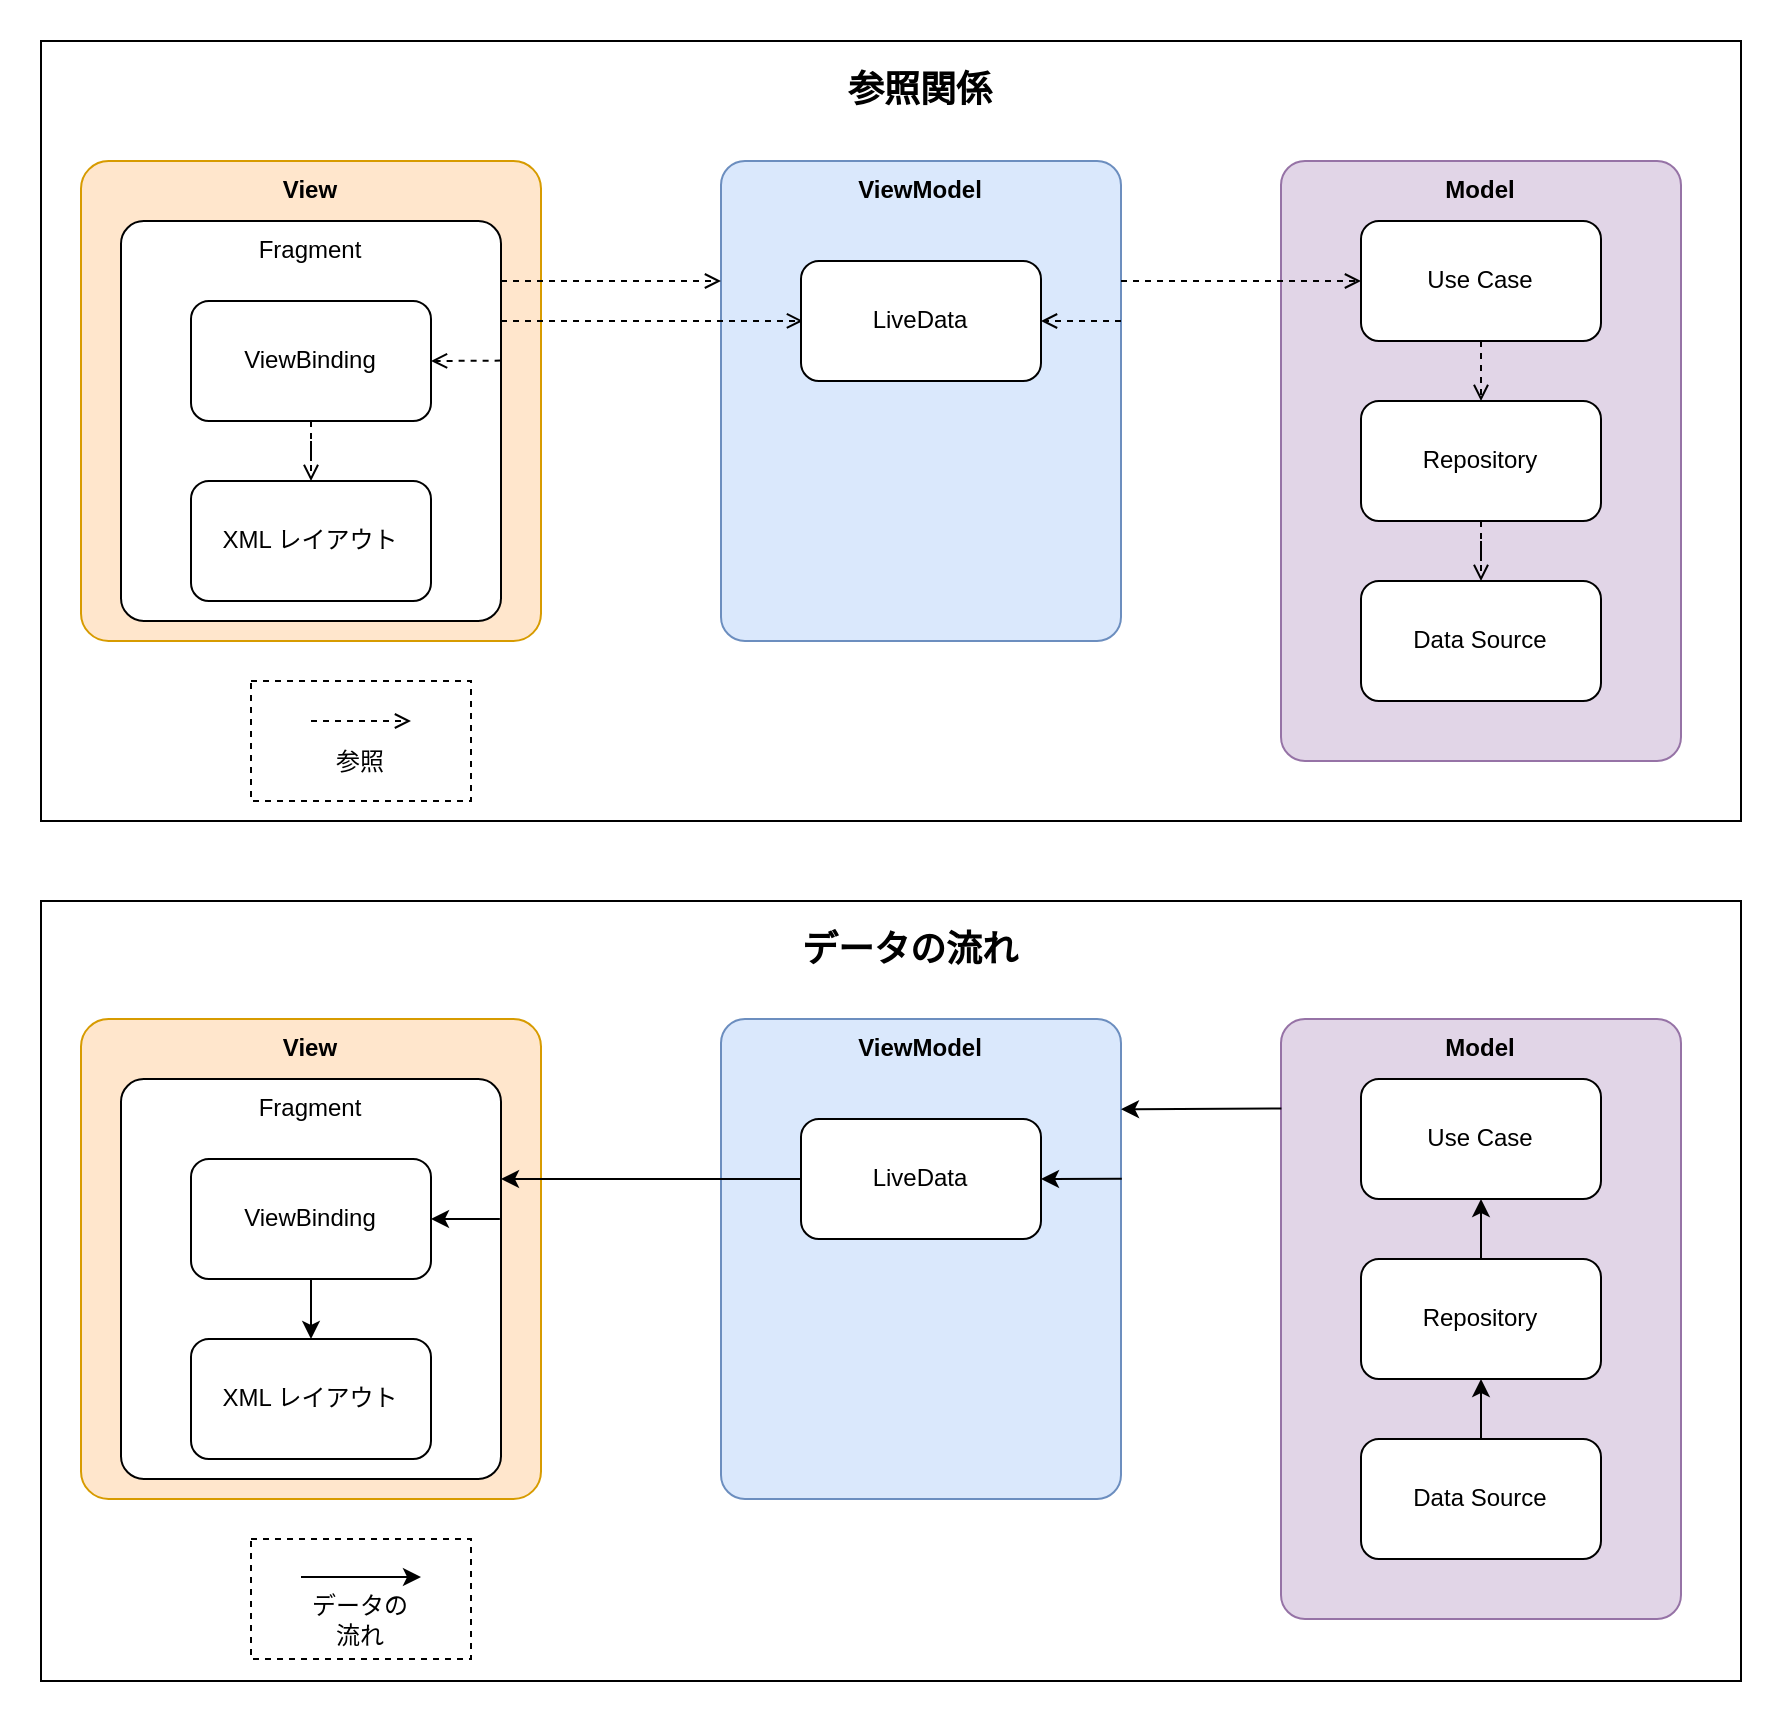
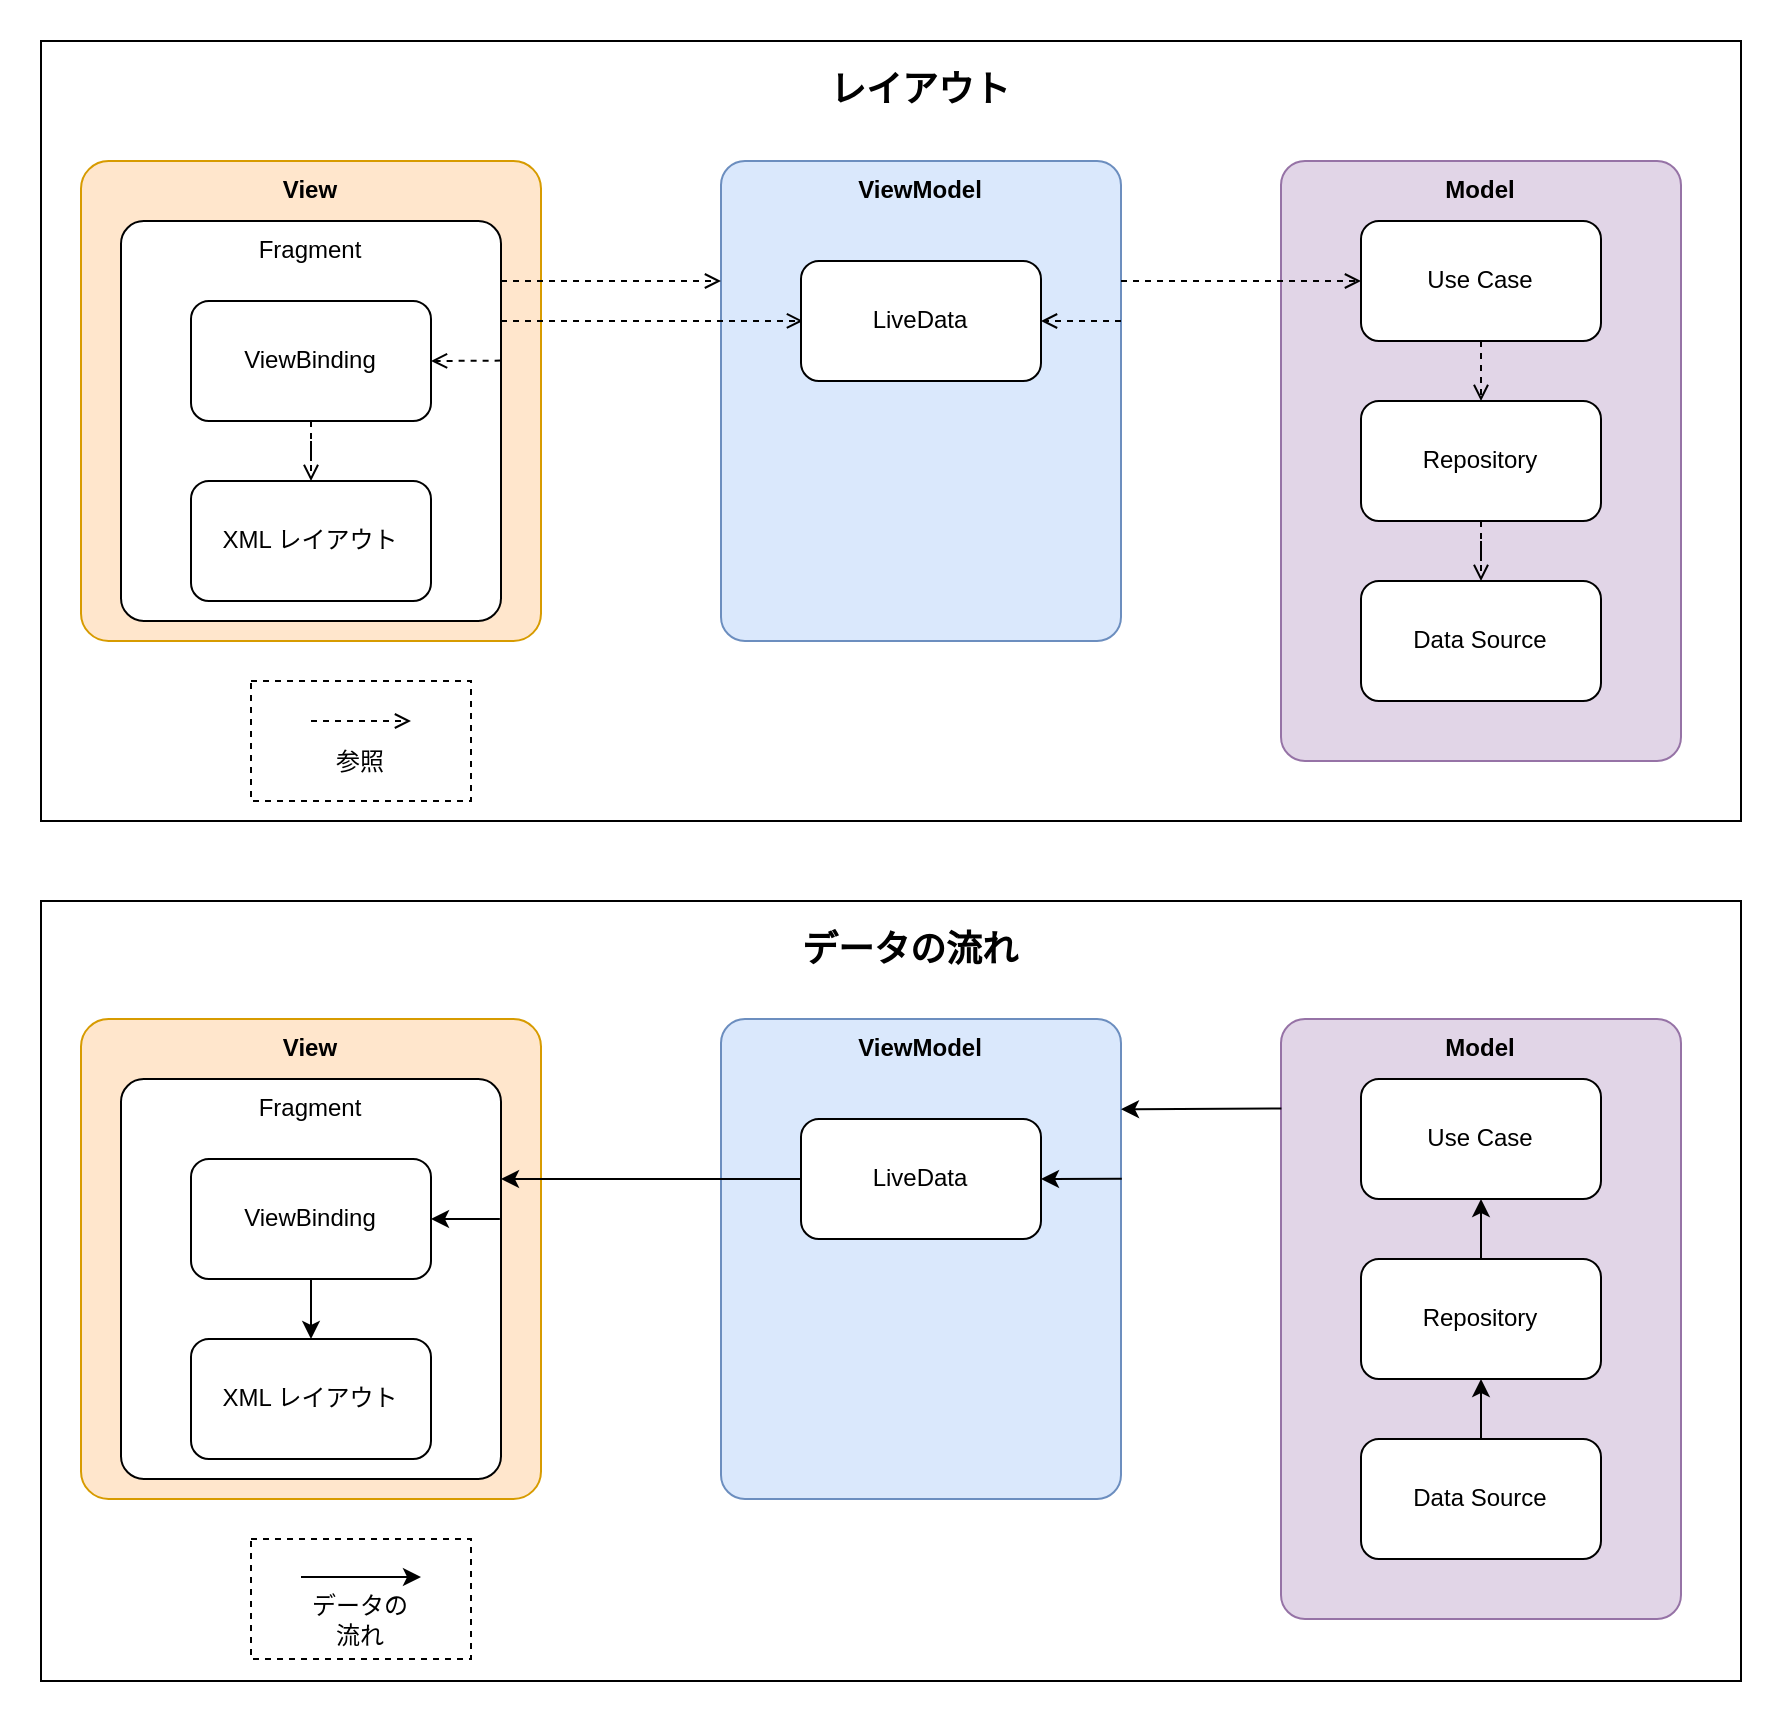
node "参照関係": label "参照関係" -> "レイアウト"
